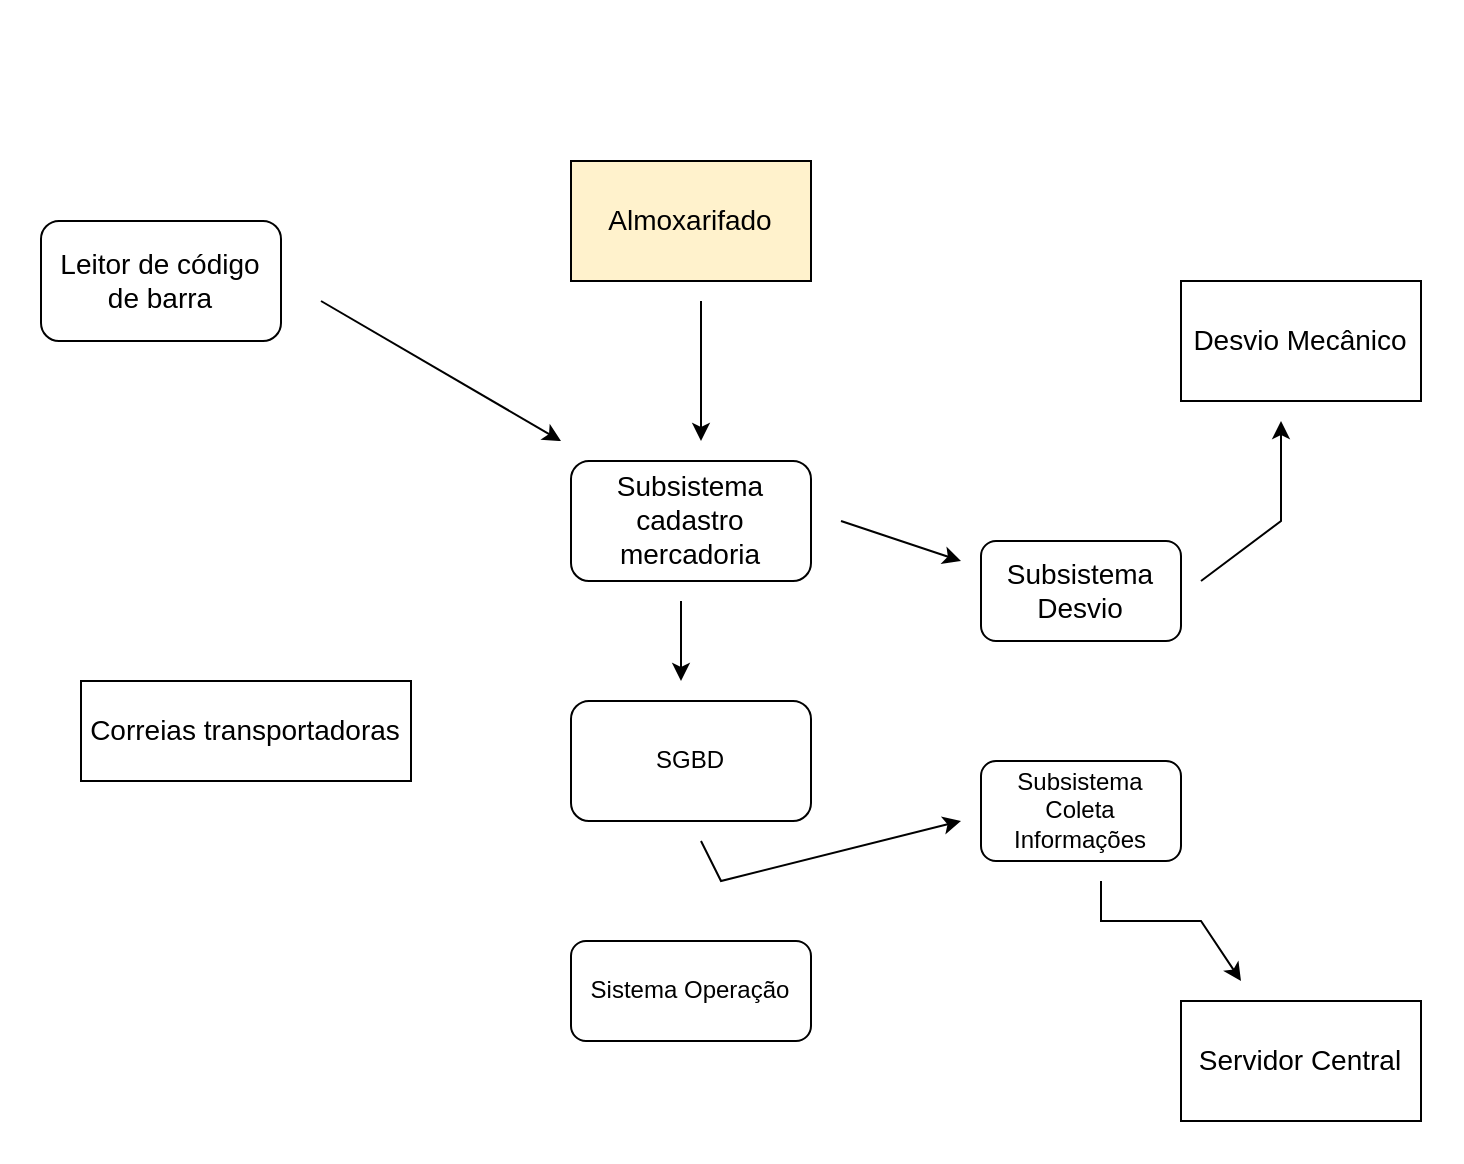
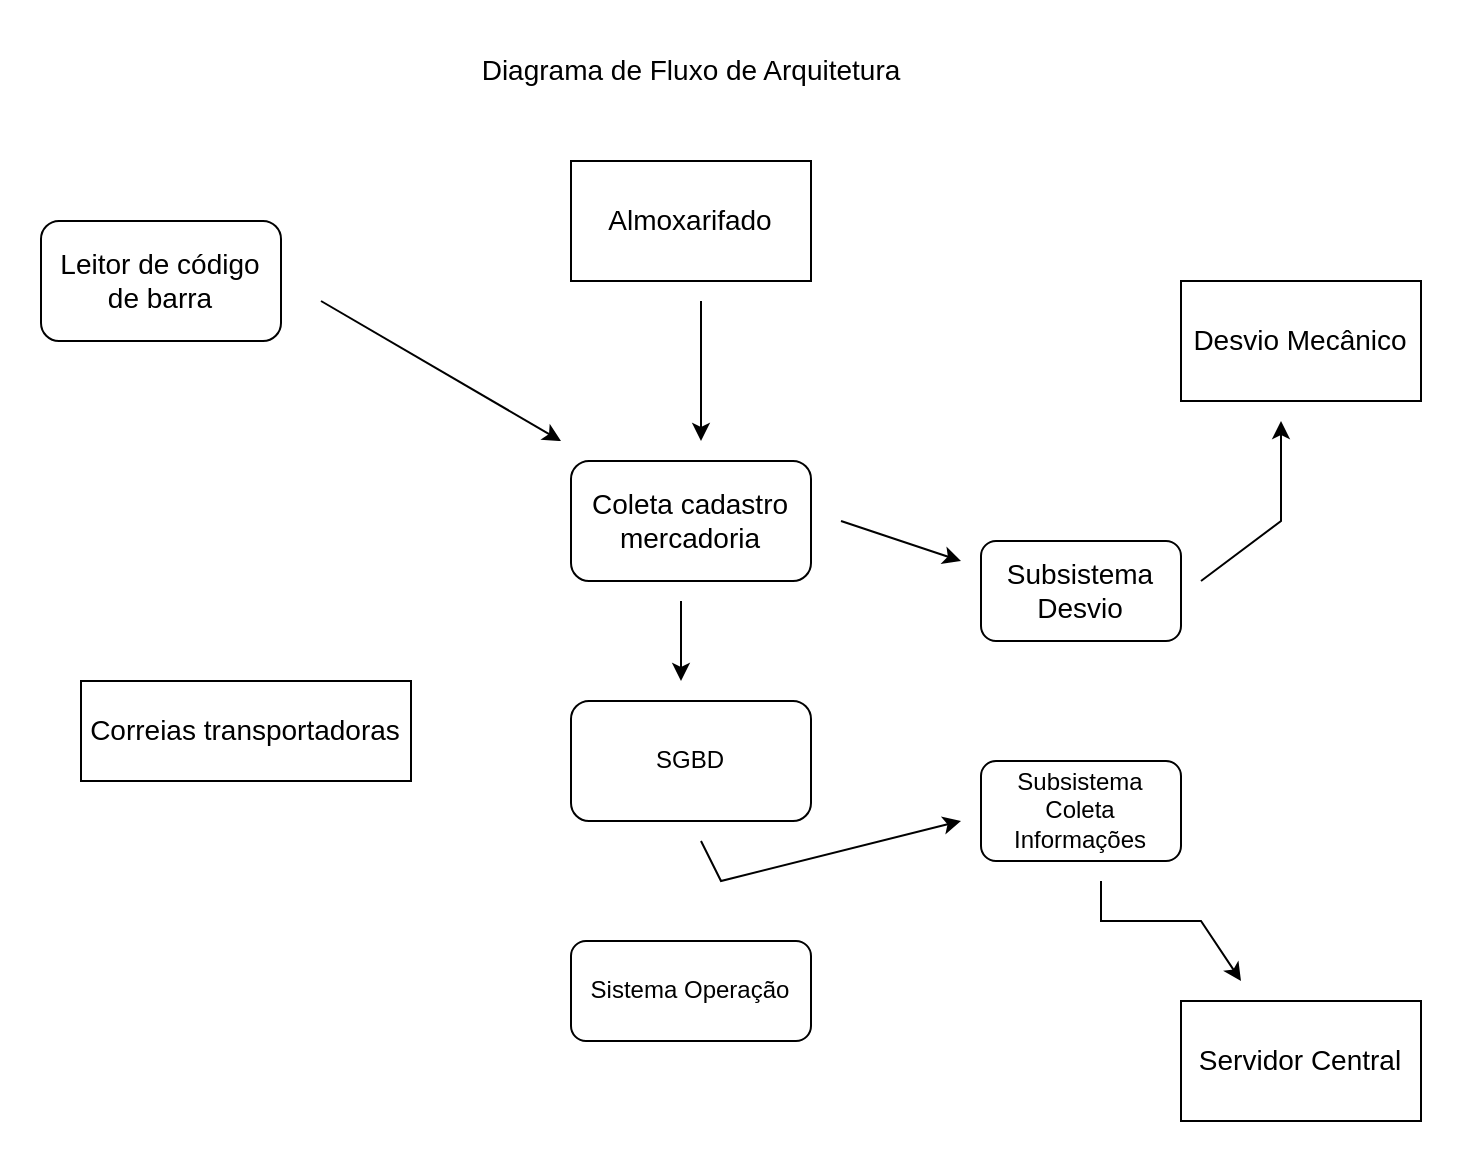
node "Diagrama de Fluxo de Arquitetura": added
node "Almoxarifado": fillcolor #fff2cc -> #ffffff
node "Subsistema cadastro mercadoria": label "Subsistema cadastro mercadoria" -> "Coleta cadastro mercadoria"
